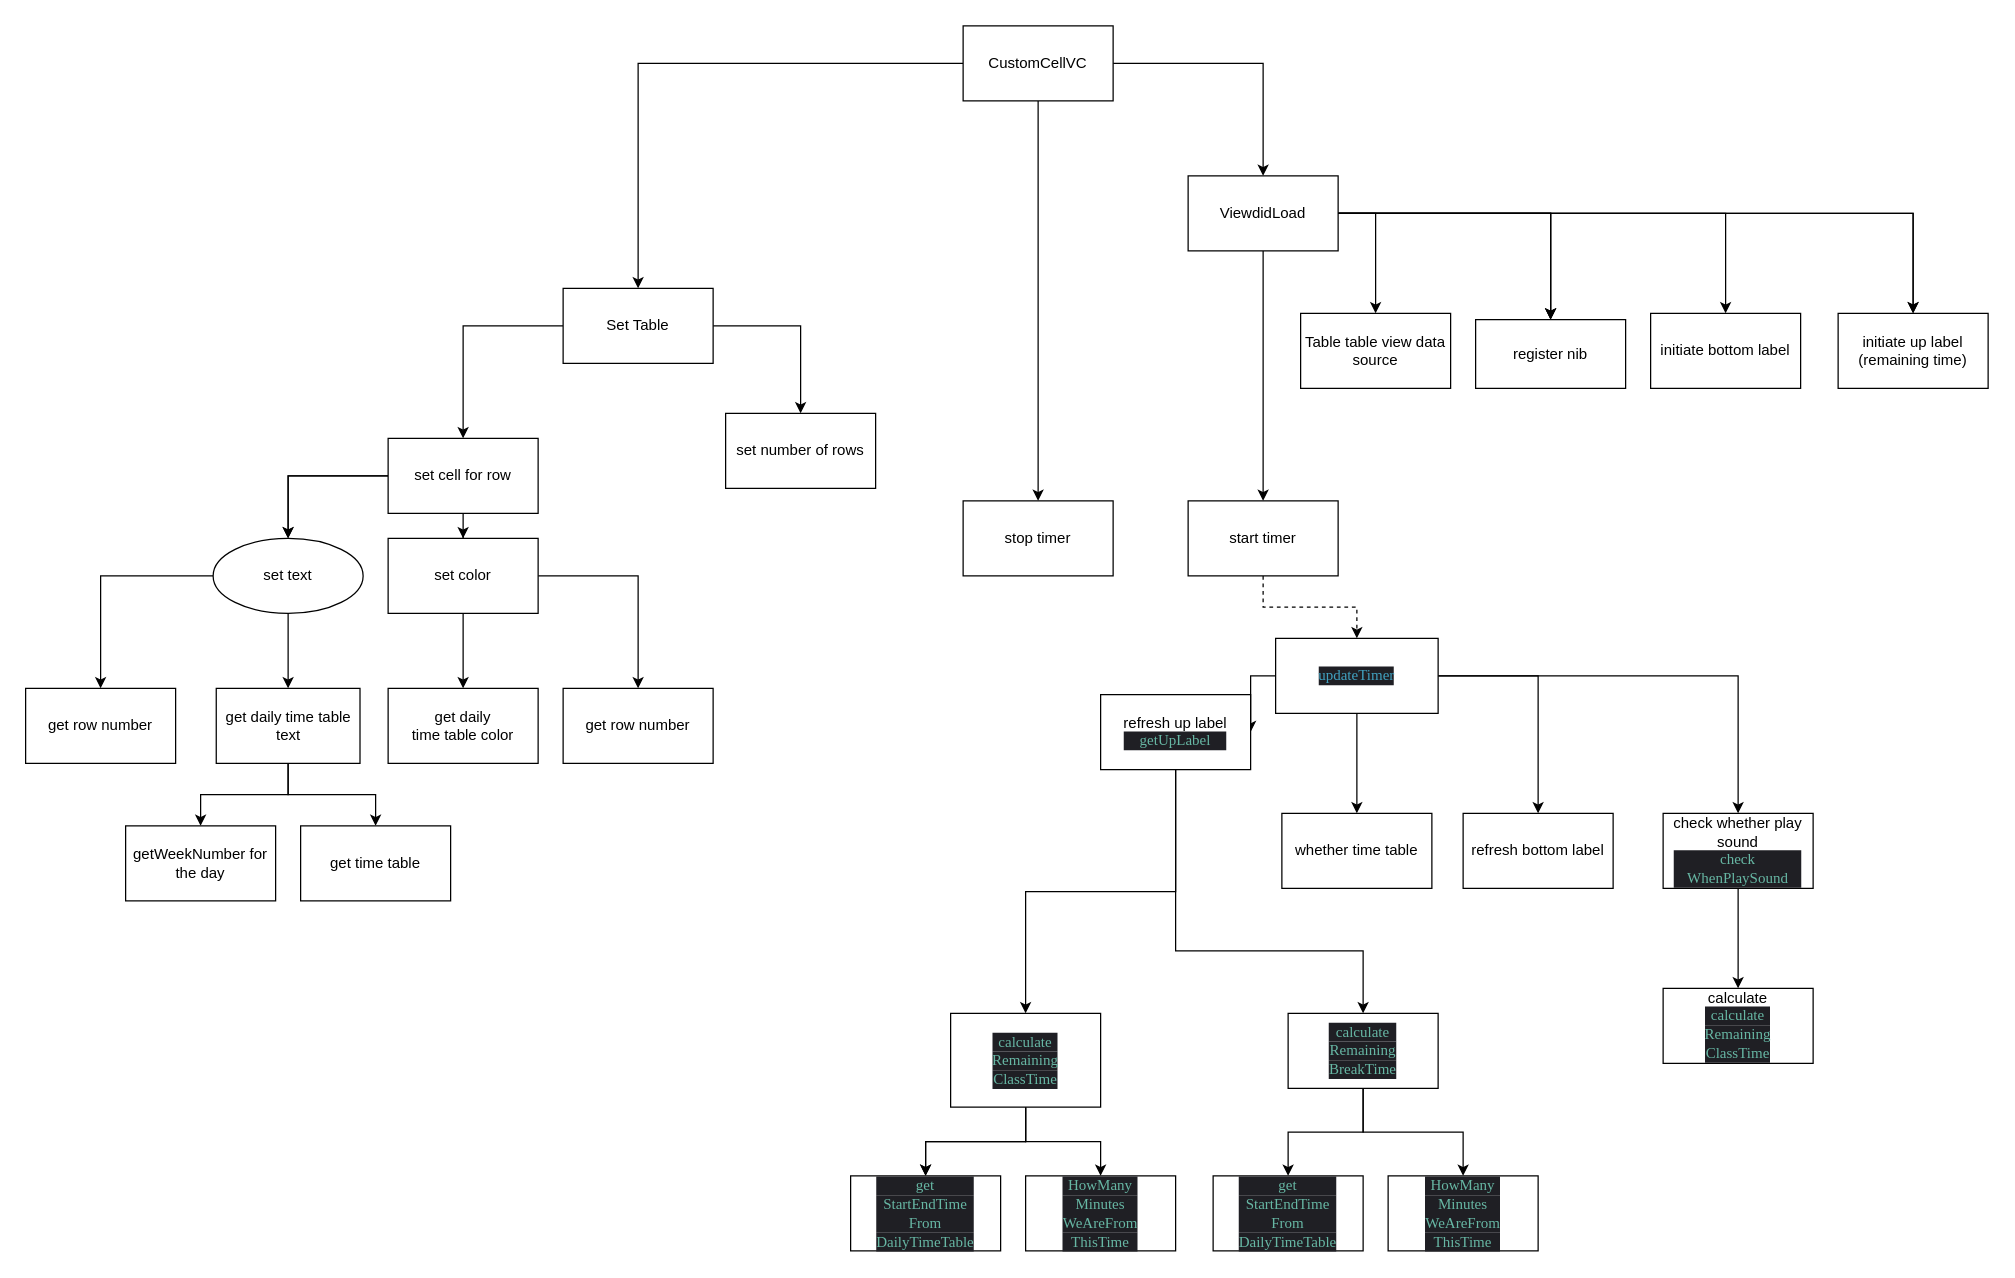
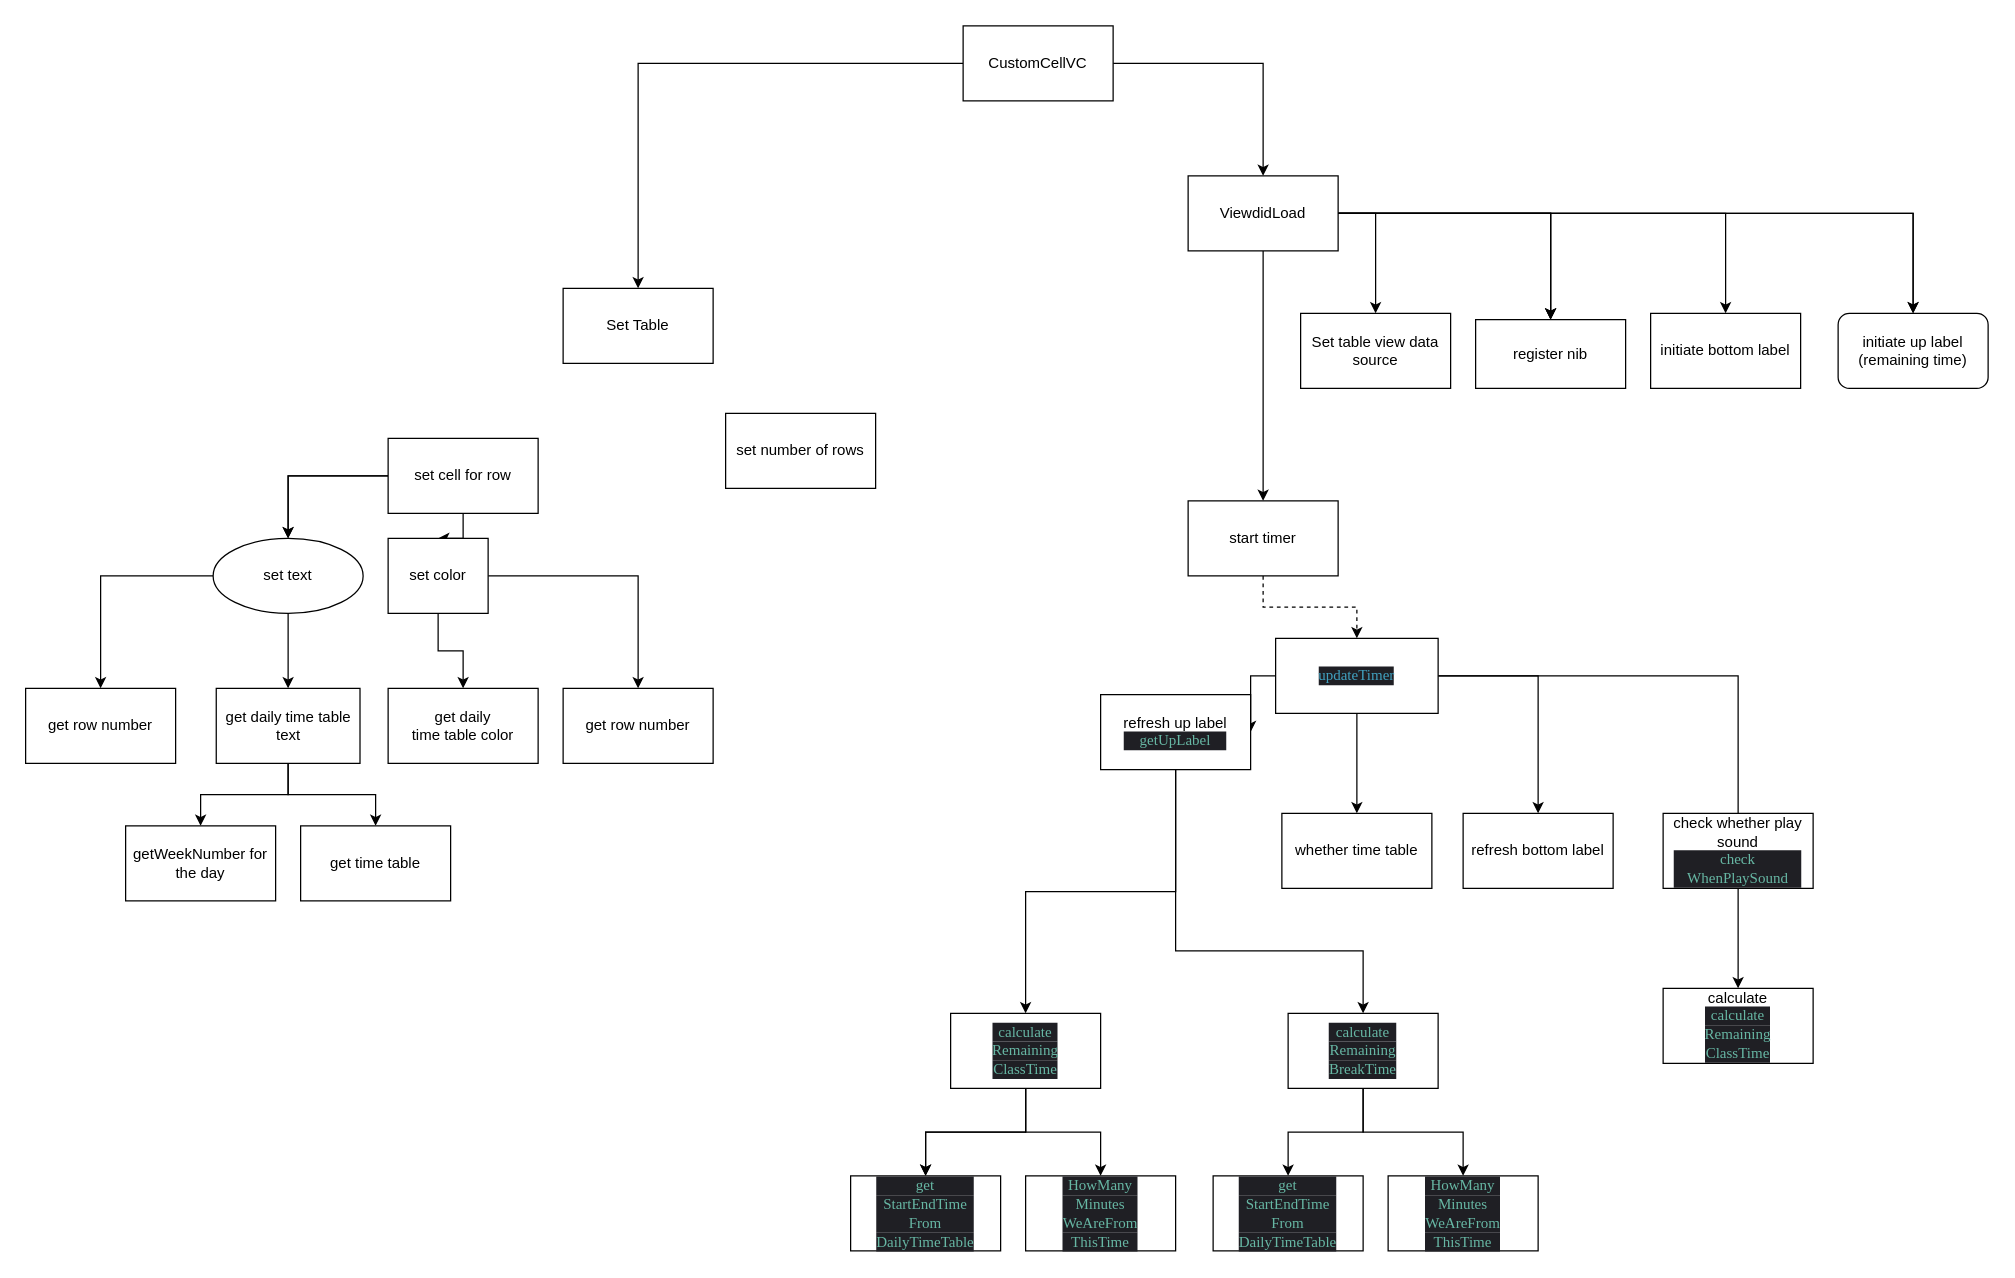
edge "CustomCellVC" -> "stop timer": removed
edge "Set Table" -> "set number of rows": removed
edge "Set Table" -> "set cell for row": removed
node "Table table view data source": label "Table table view data source" -> "Set table view data source"
node "initiate up label (remaining time)": shape rectangle -> rounded rectangle
node "stop timer": removed
node "set color": size 150x75 -> 100x75
edge "updateTimer" -> "check whether play sound check WhenPlaySound": arrowhead classic -> none
node "calculate Remaining ClassTime": size 150x94 -> 150x75
